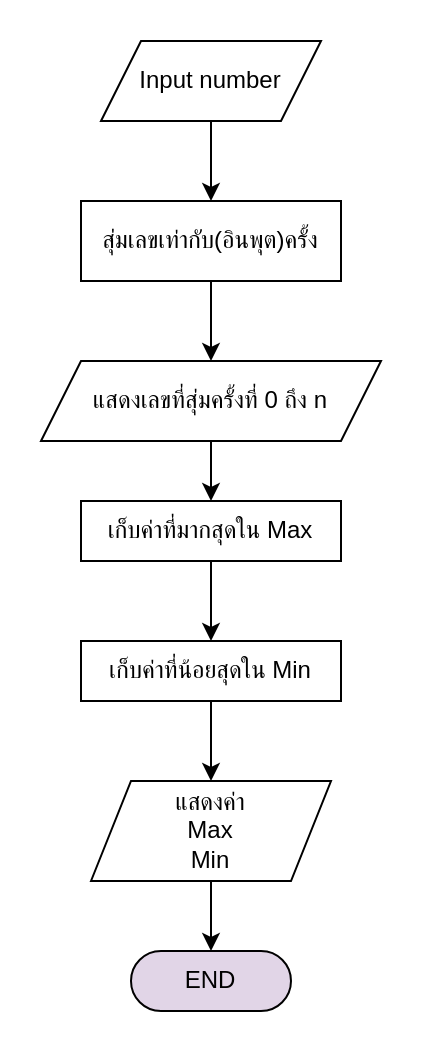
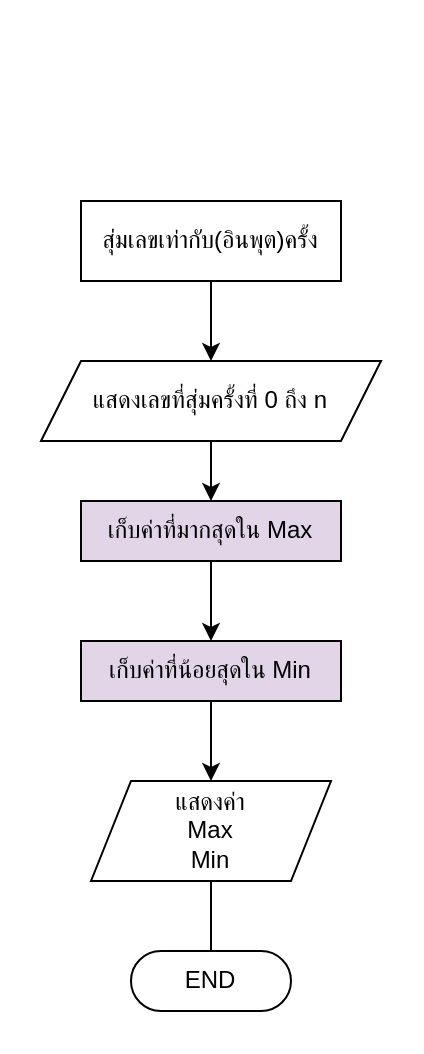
node "Input number": removed
edge "Input number" -> "สุ่มเลขเท่ากับ(อินพุต)ครั้ง": removed
node "เก็บค่าที่มากสุดใน Max": fillcolor #ffffff -> #e1d5e7
node "เก็บค่าที่น้อยสุดใน Min": fillcolor #ffffff -> #e1d5e7
edge "แสดงค่า Max Min" -> "END": arrowhead classic -> none
node "END": fillcolor #e1d5e7 -> #ffffff
